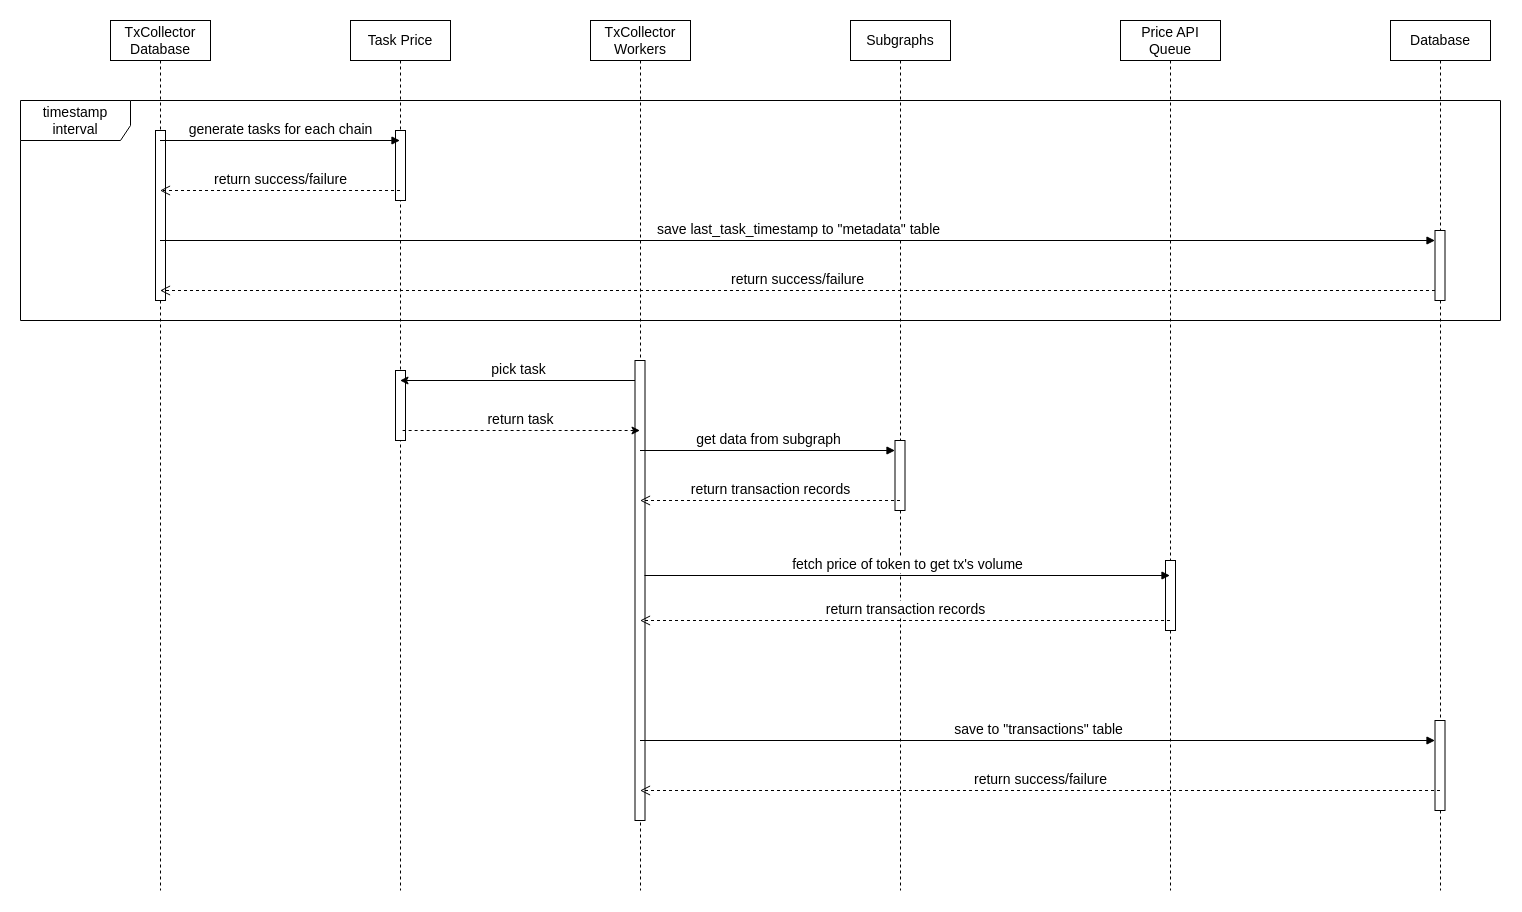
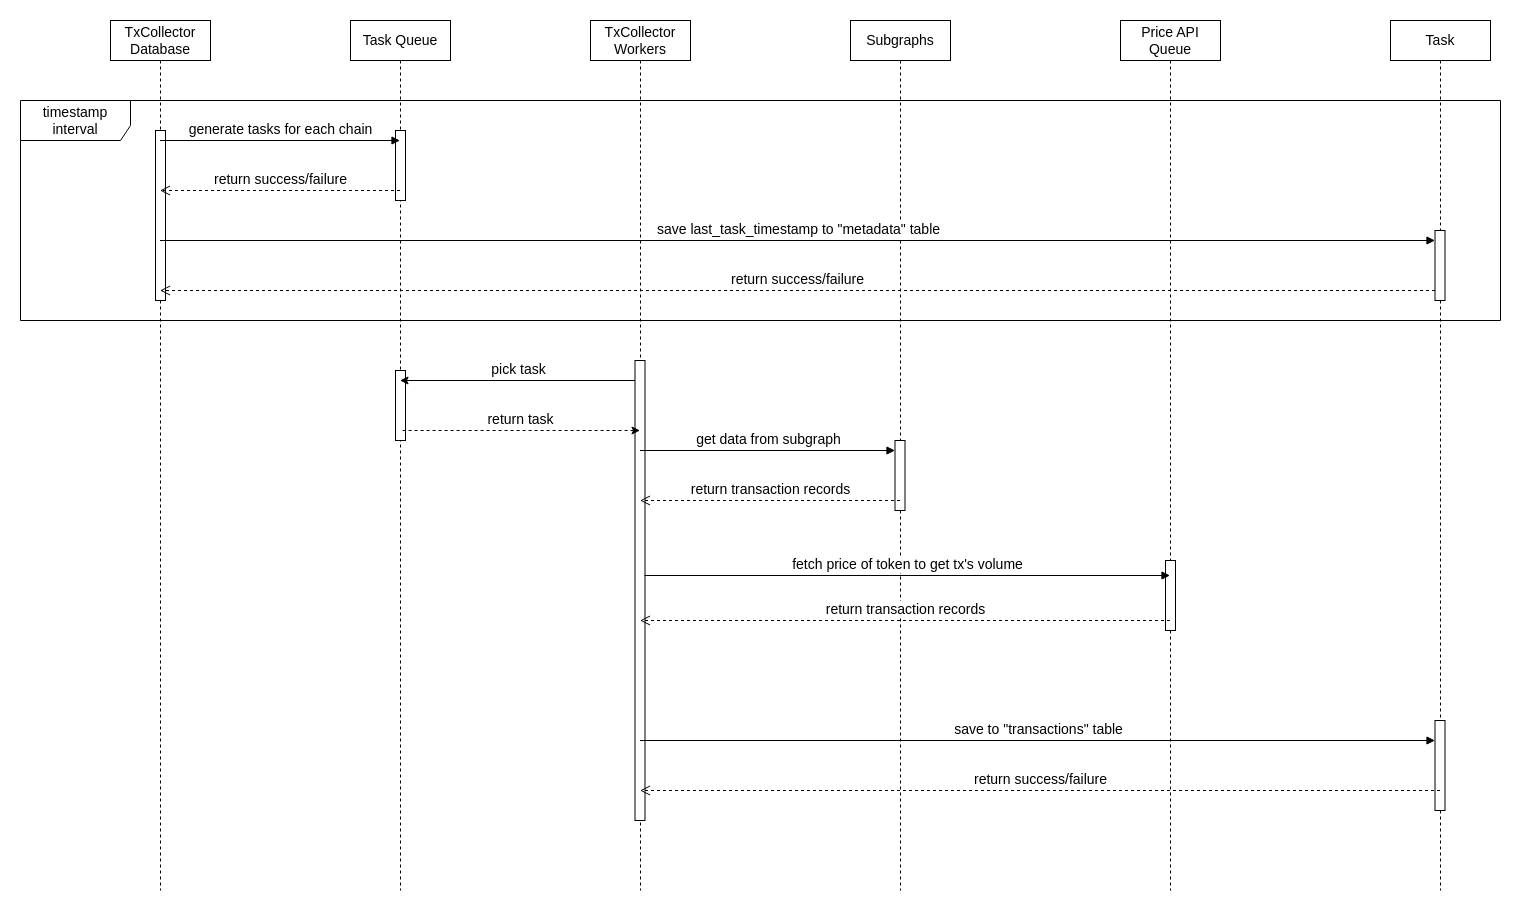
node "Task Price": label "Task Price" -> "Task Queue"
node "Database": label "Database" -> "Task"
